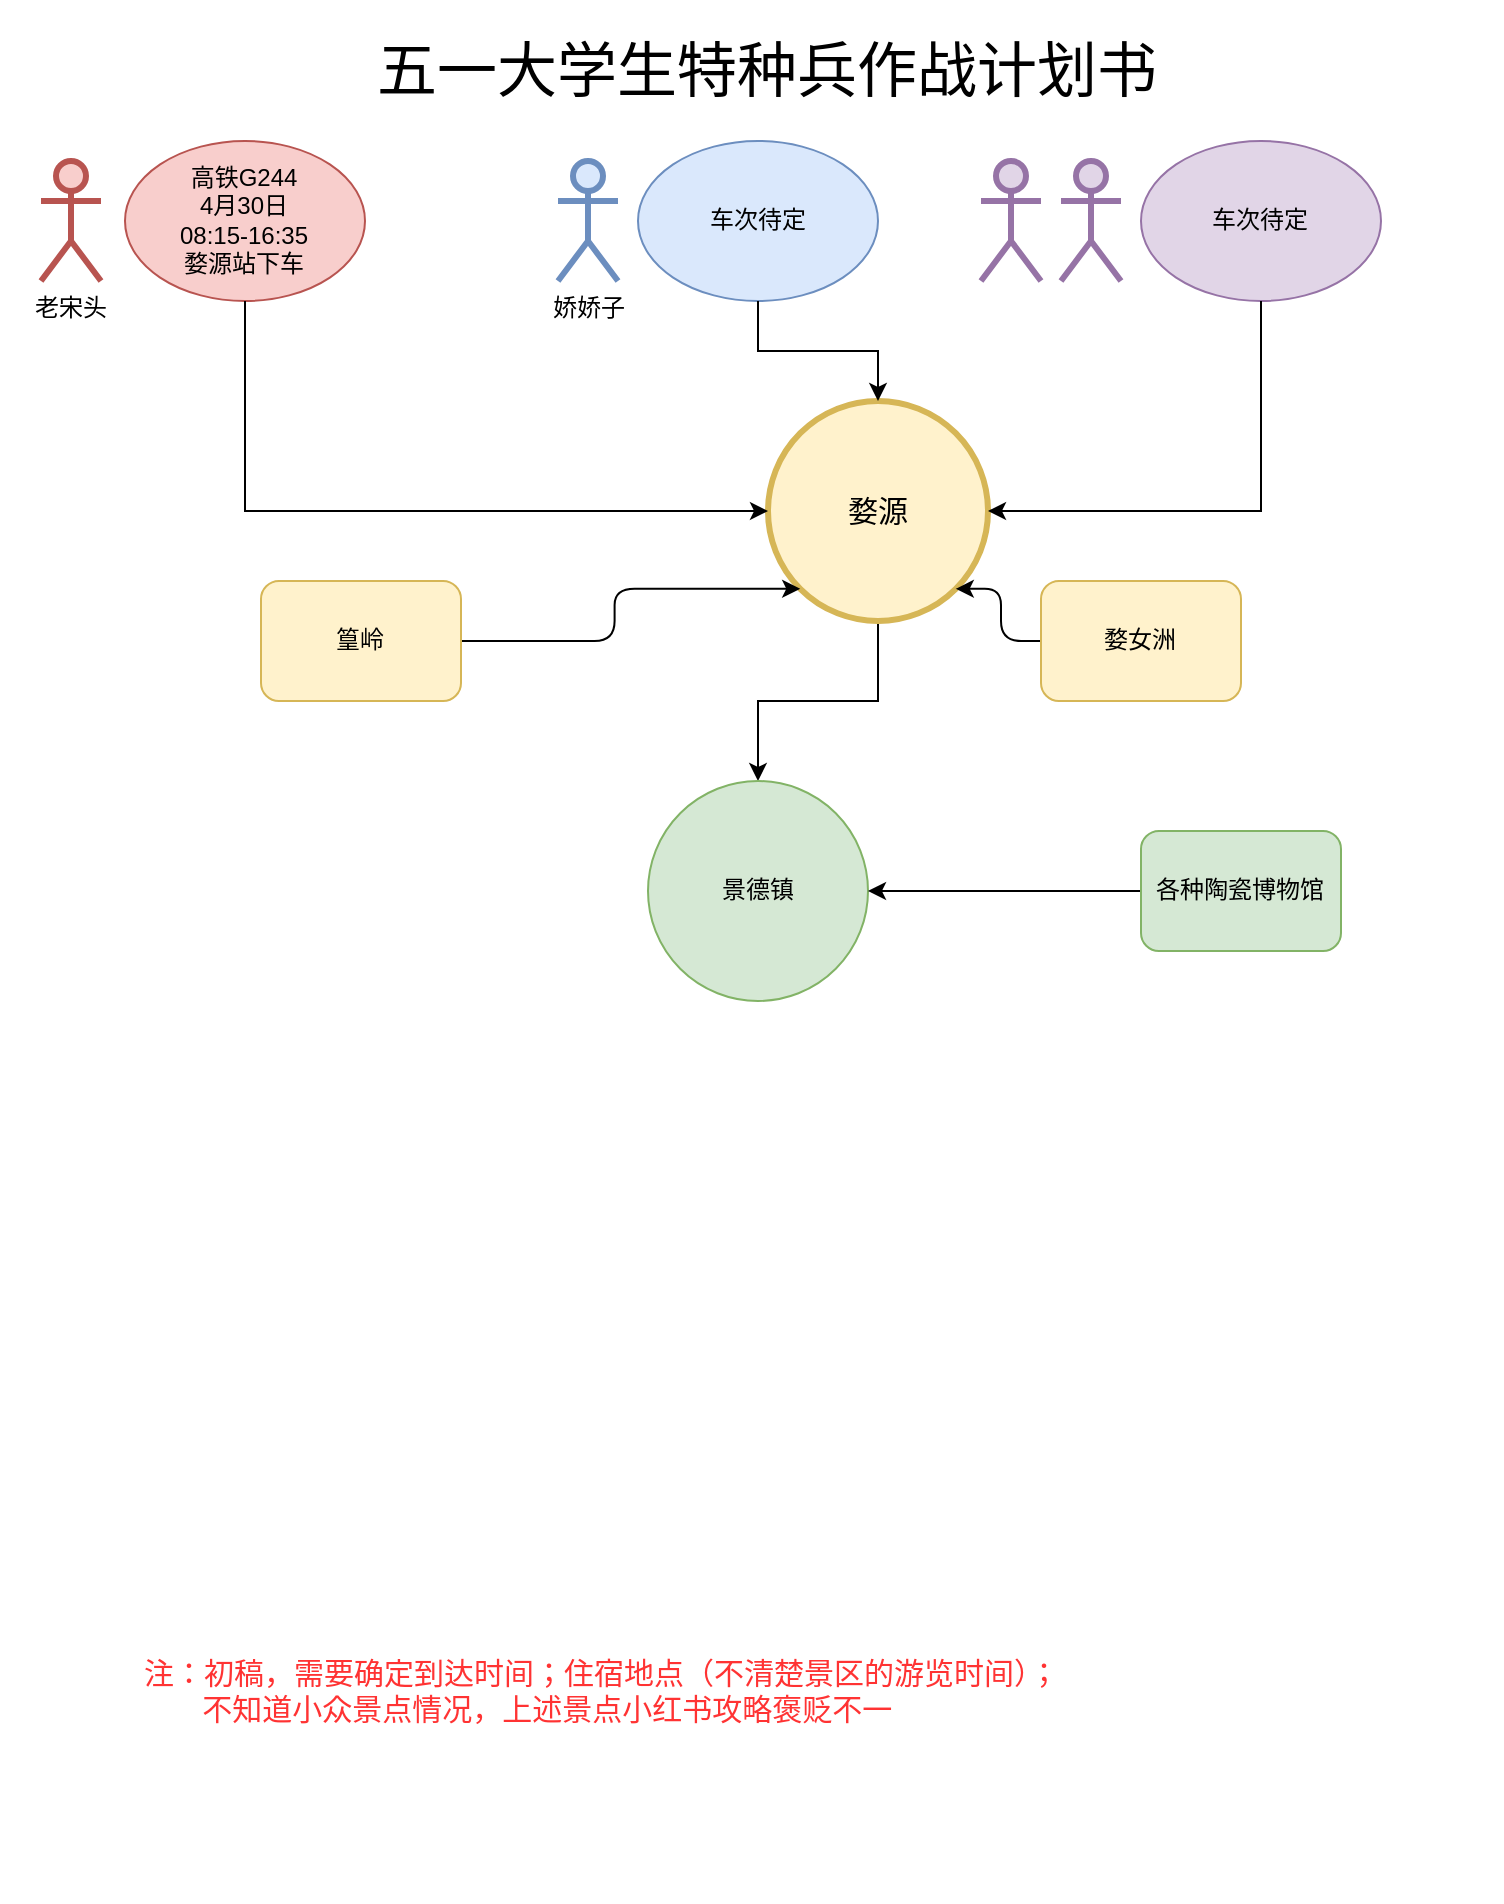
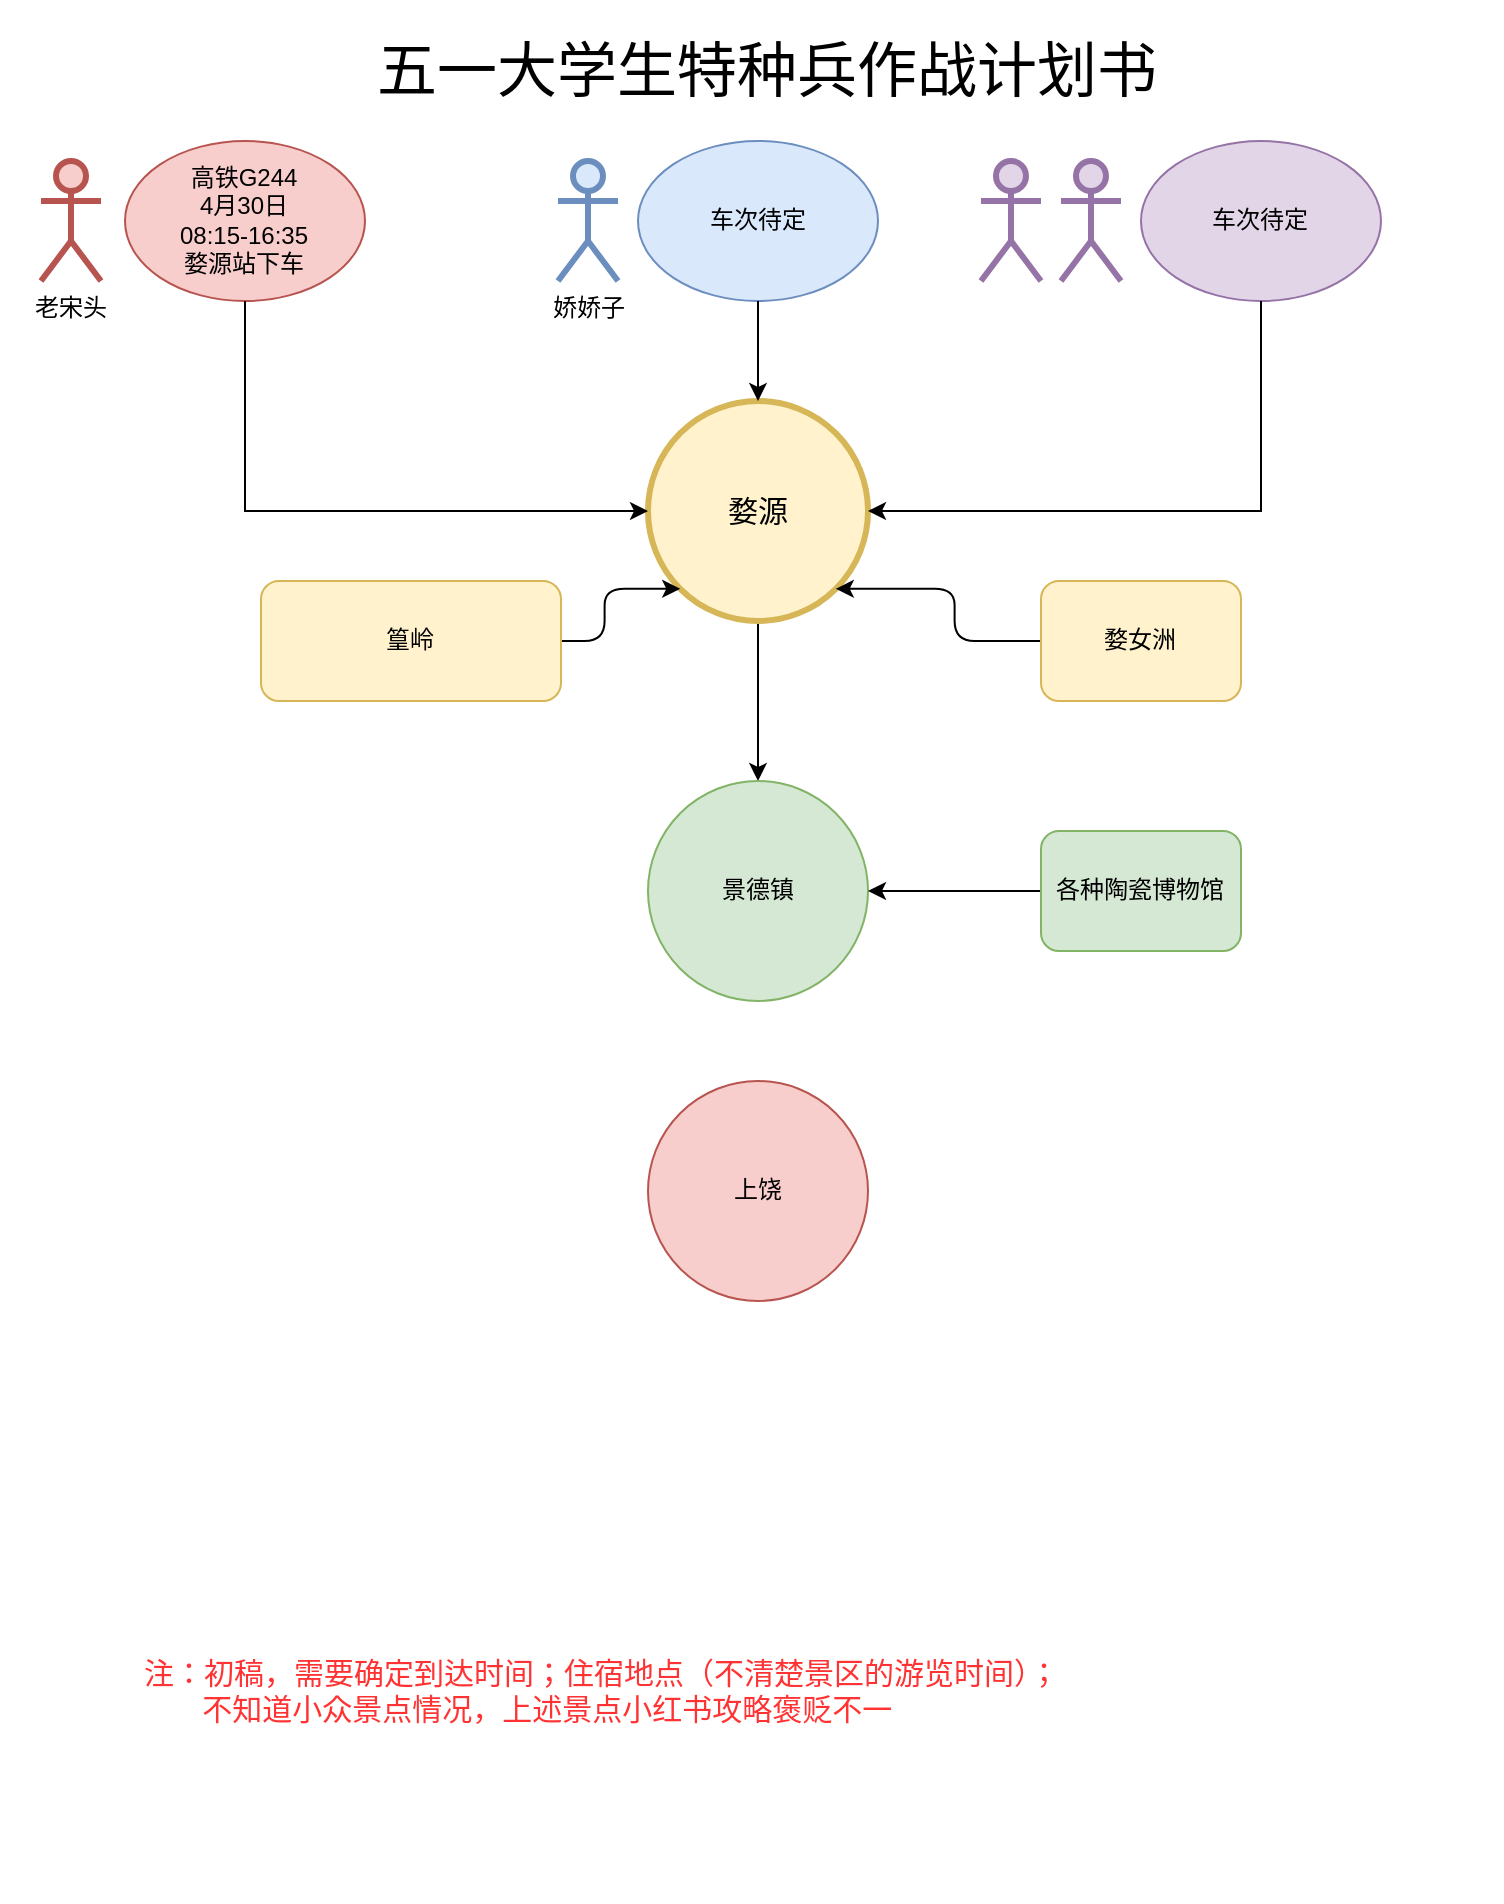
node "婺源": moved (878, 511) -> (758, 511)
node "篁岭": size 200x120 -> 300x120
node "各种陶瓷博物馆": moved (1241, 891) -> (1141, 891)
node "上饶": added
